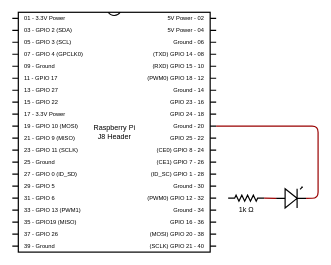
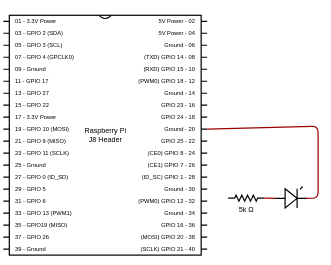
node "Raspberry Pi J8 Header": moved (114, 132) -> (105, 135)
node "1k Ω": label "1k Ω" -> "5k Ω"
